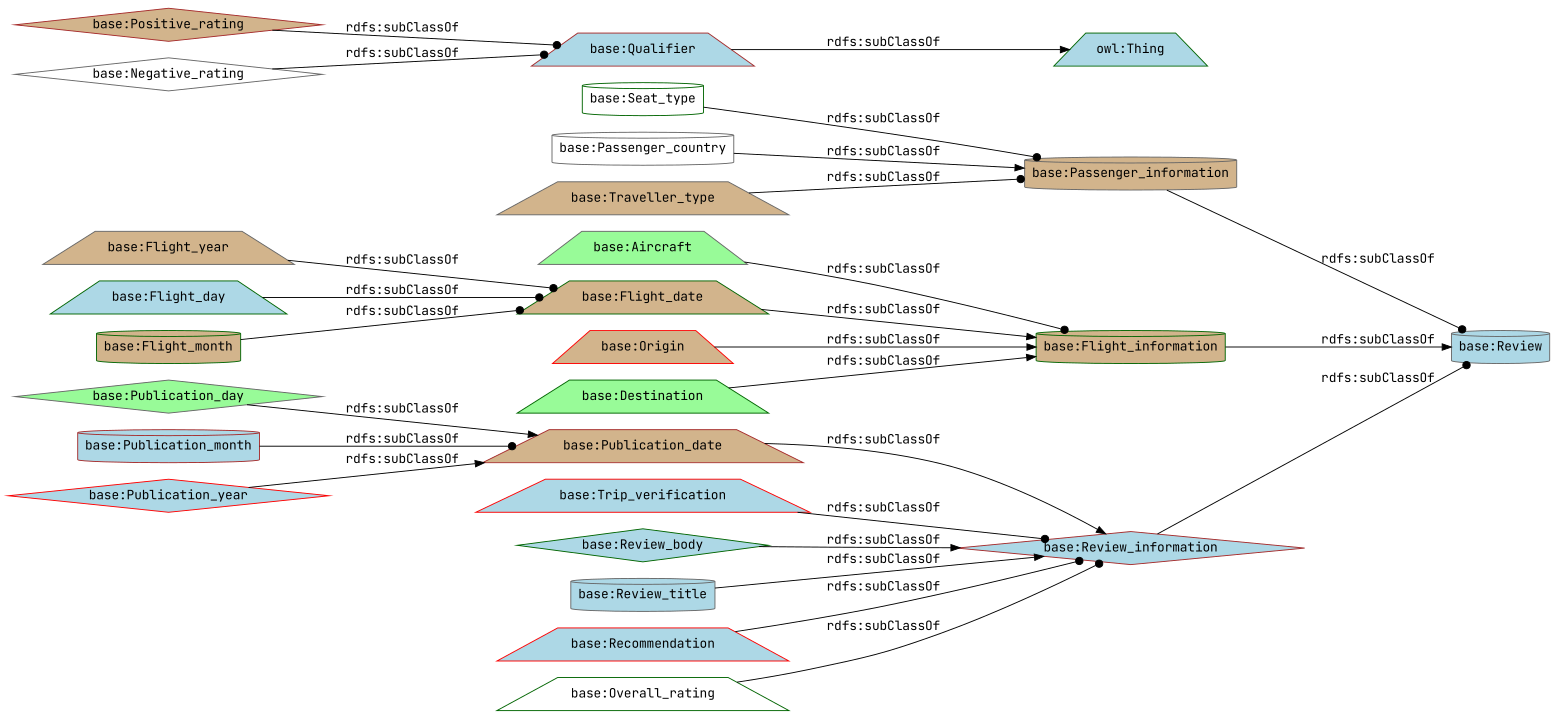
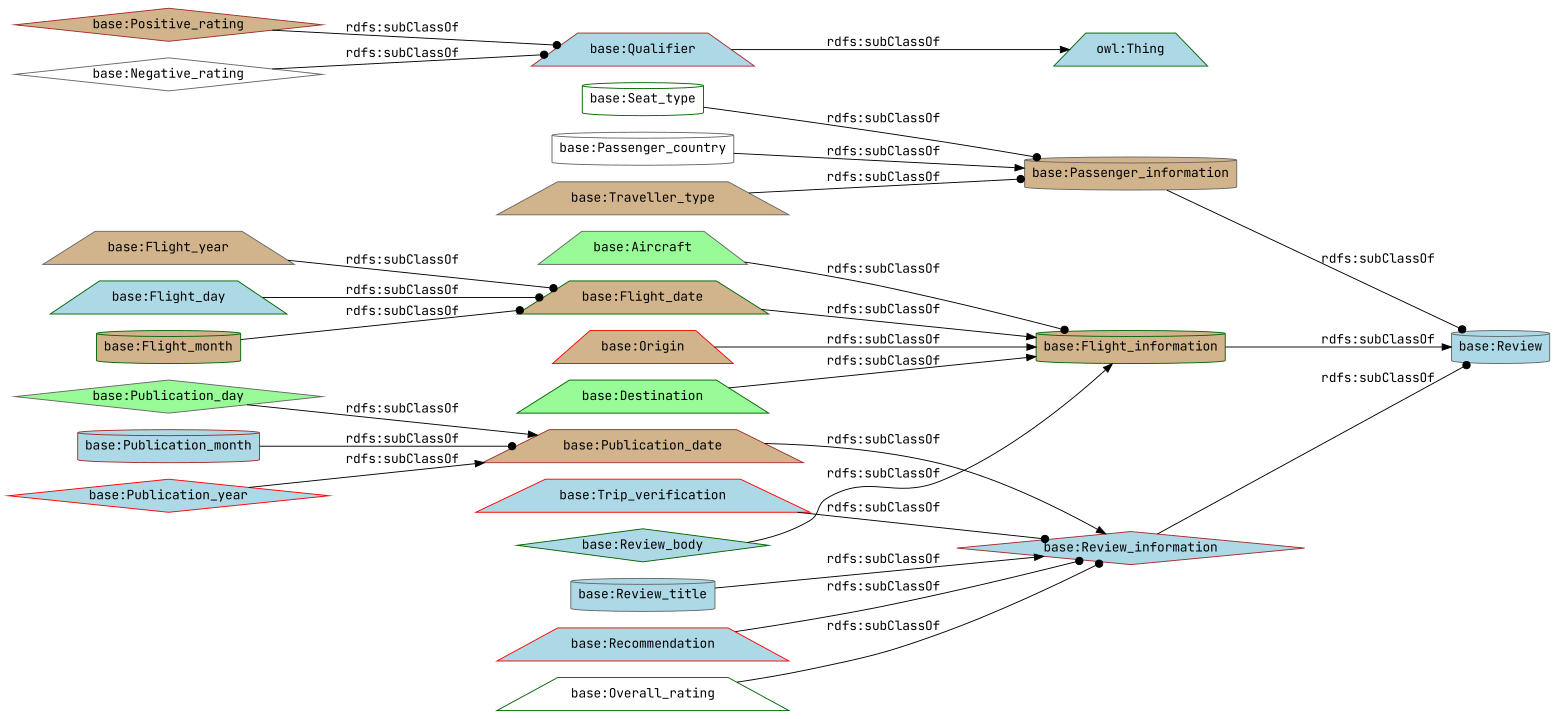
edge "base:Review_body" -> "base:Review_information": now "base:Review_body" -> "base:Flight_information"
